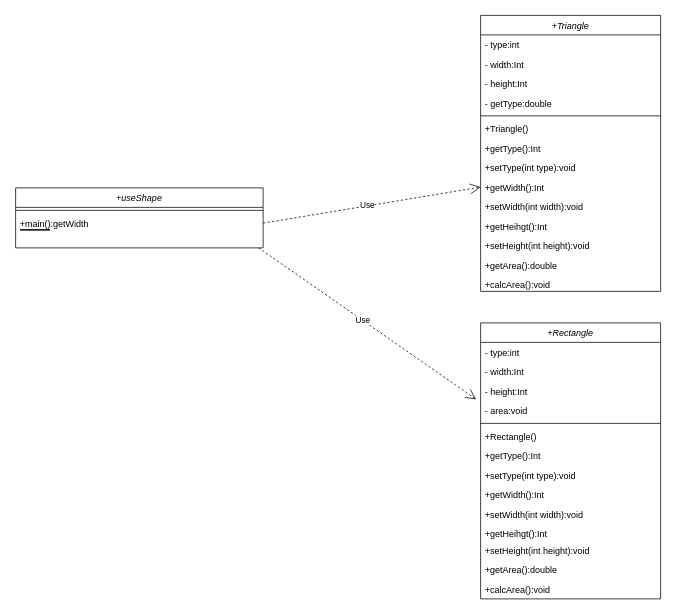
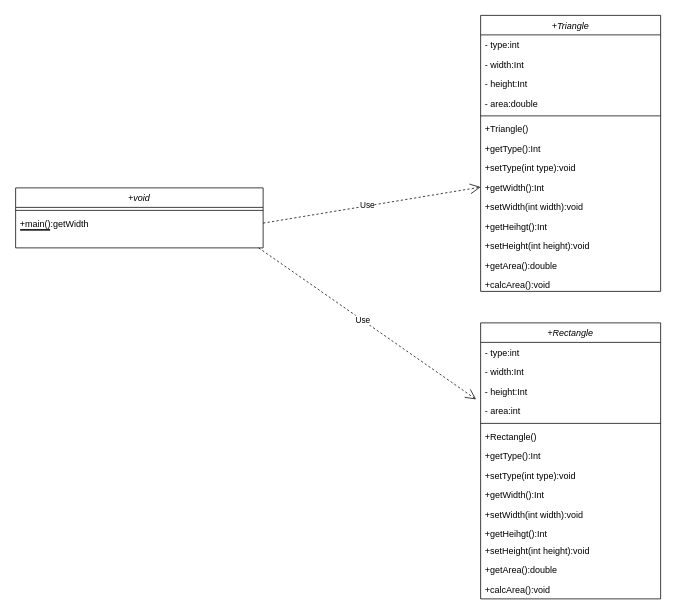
node "- getType:double": label "- getType:double" -> "- area:double"
node "+useShape": label "+useShape" -> "+void"
node "- area:void": label "- area:void" -> "- area:int"
